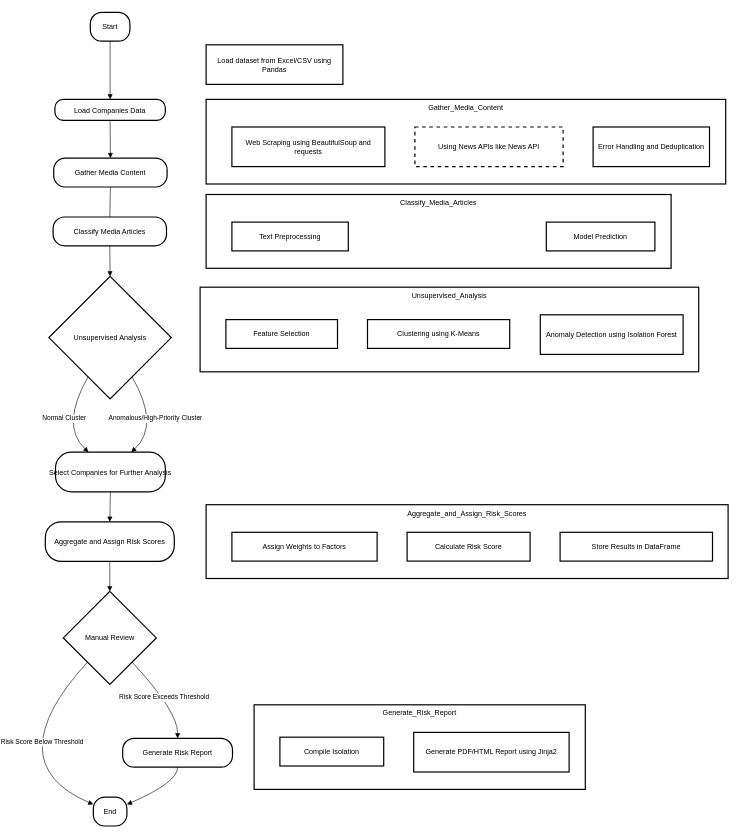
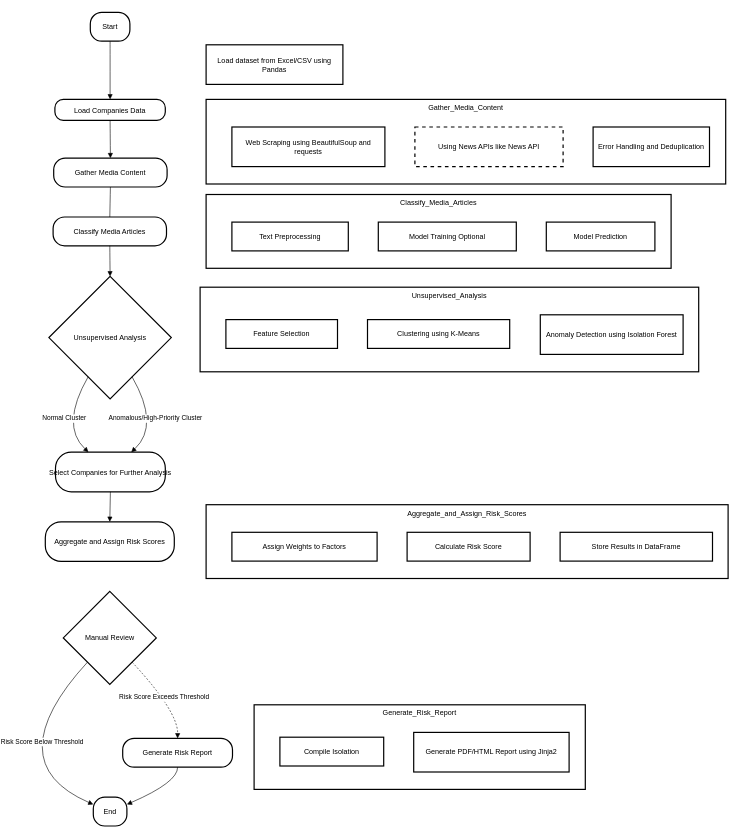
node "Model Training Optional": added
edge "Aggregate and Assign Risk Scores" -> "Manual Review": removed
edge "Manual Review" -> "Generate Risk Report": style solid -> dashed
